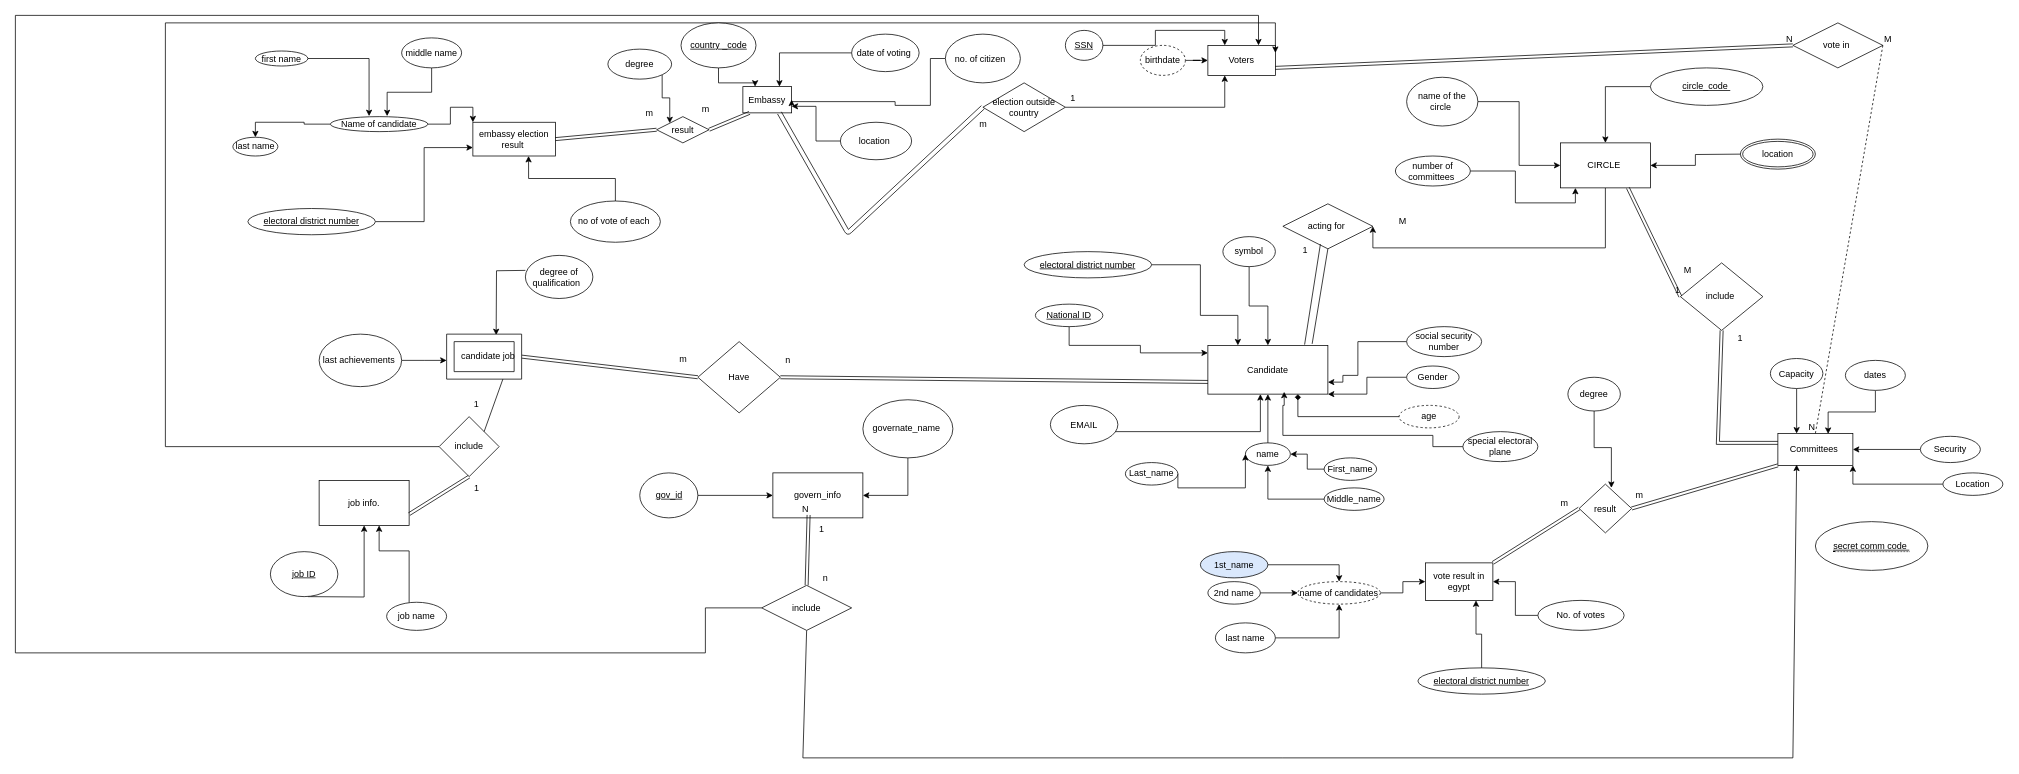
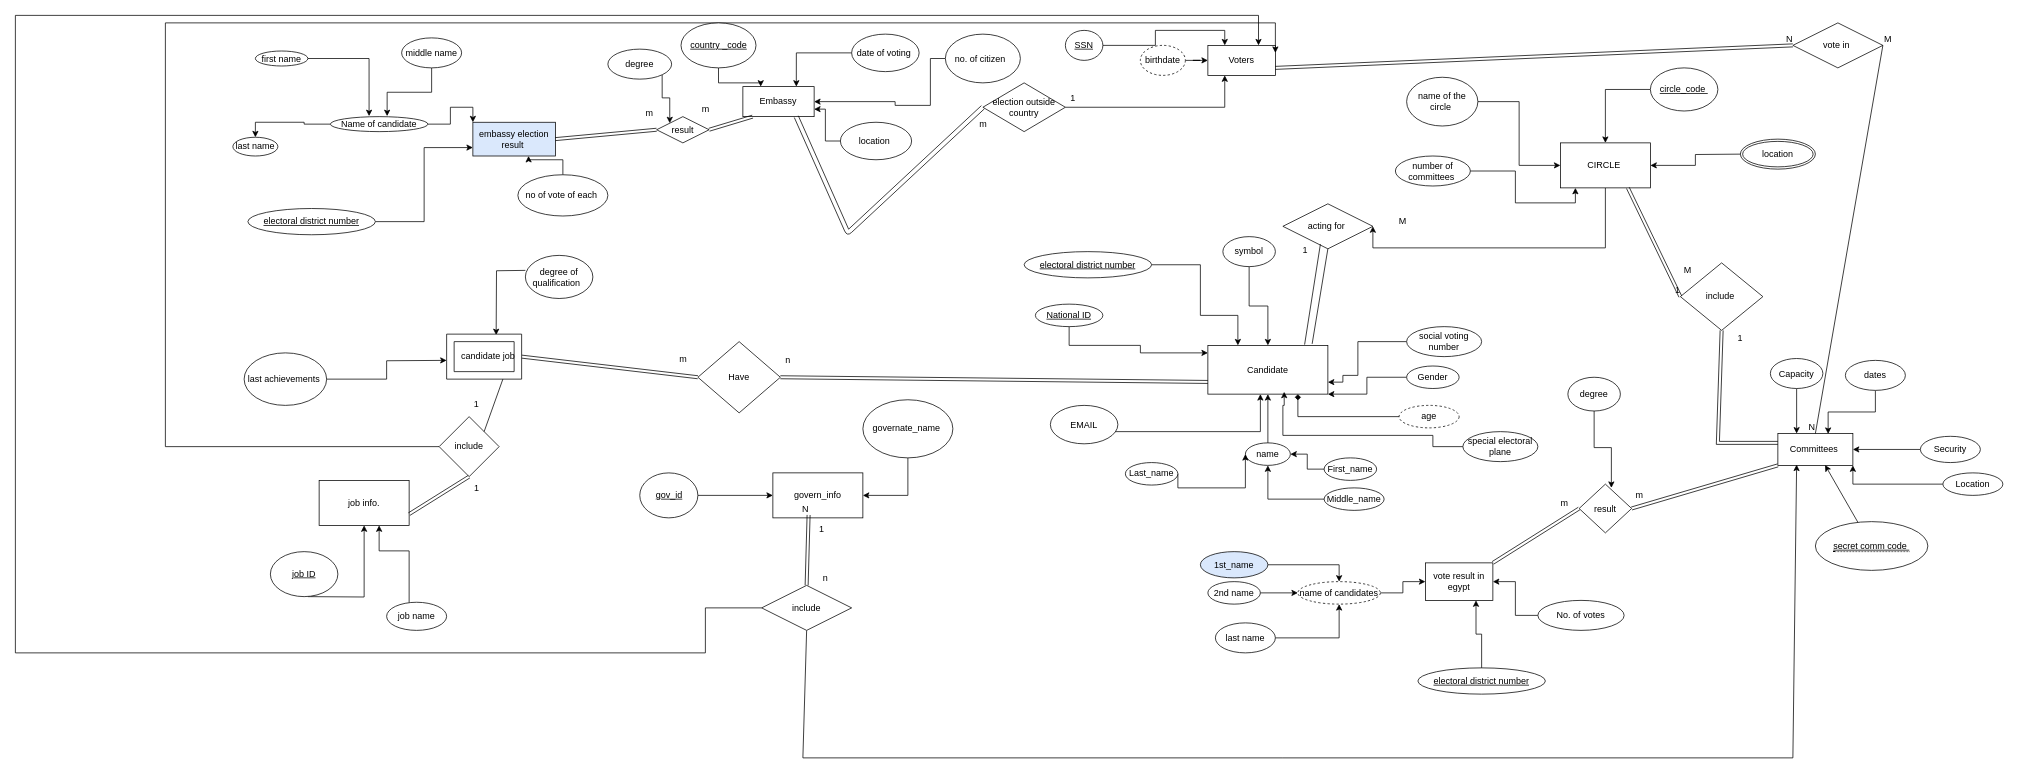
node "circle_code": size 113x38 -> 68x43
node "Embassy": size 49x26 -> 71x30
node "embassy election result": fillcolor #ffffff -> #dae8fc
node "no of vote of each": moved (615, 222) -> (563, 195)
edge "vote in" -- "Committees": style dashed -> solid
node "social security number": label "social security number" -> "social voting number"
node "last achievements": moved (360, 360) -> (285, 379)
edge "secret comm code" -> "Committees": added
